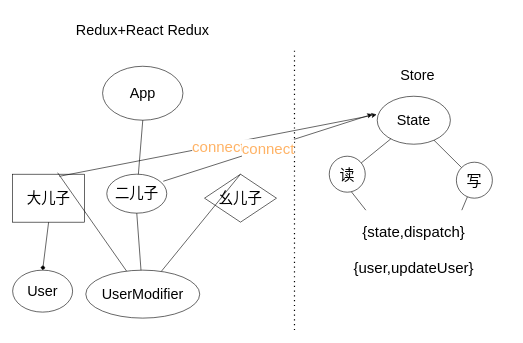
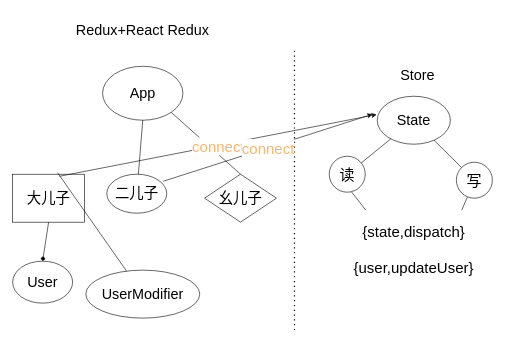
edge "幺儿子" -- "UserModifier": now "幺儿子" -- "App"
edge "二儿子" -- "UserModifier": removed
node "User": moved (42, 291) -> (42, 282)
